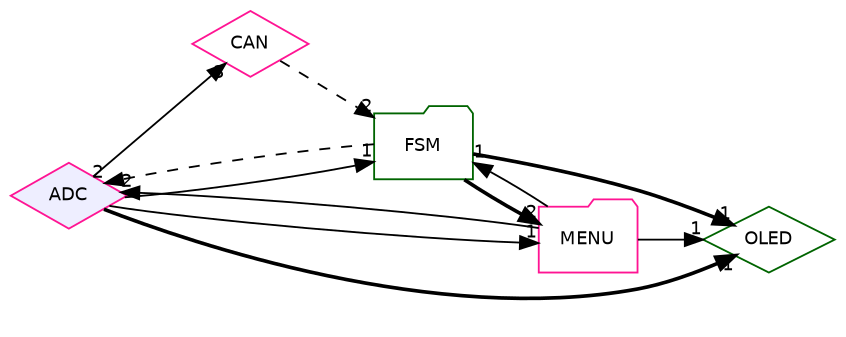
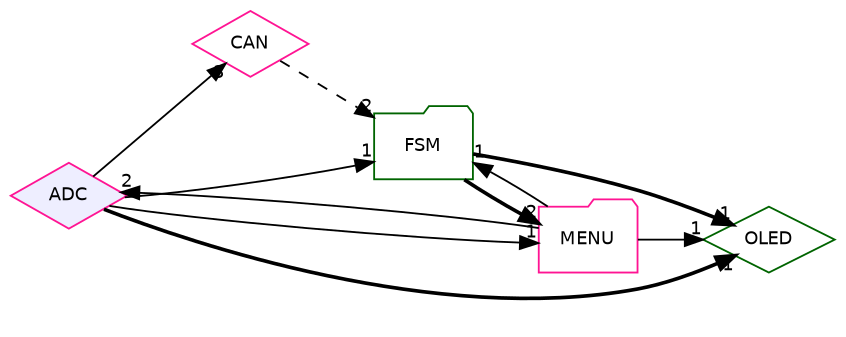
edge "FSM" -> "ADC": removed
